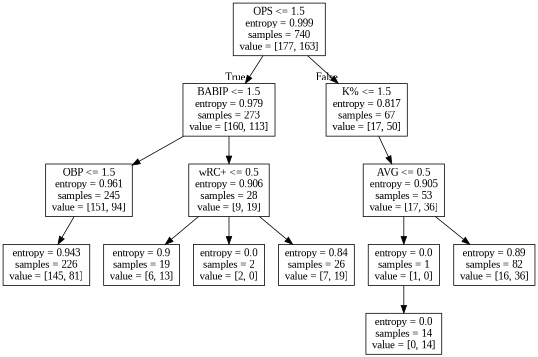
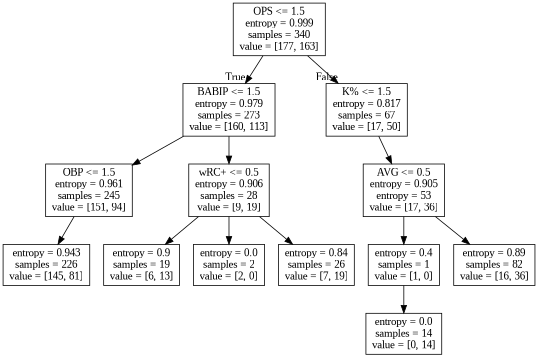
node "OPS <= 1.5 entropy = 0.999 samples = 740 value = [177, 163]": label "OPS <= 1.5 entropy = 0.999 samples = 740 value = [177, 163]" -> "OPS <= 1.5 entropy = 0.999 samples = 340 value = [177, 163]"
node "AVG <= 0.5 entropy = 0.905 samples = 53 value = [17, 36]": label "AVG <= 0.5 entropy = 0.905 samples = 53 value = [17, 36]" -> "AVG <= 0.5 entropy = 0.905 entropy = 53 value = [17, 36]"
node "entropy = 0.0 samples = 1 value = [1, 0]": label "entropy = 0.0 samples = 1 value = [1, 0]" -> "entropy = 0.4 samples = 1 value = [1, 0]"
